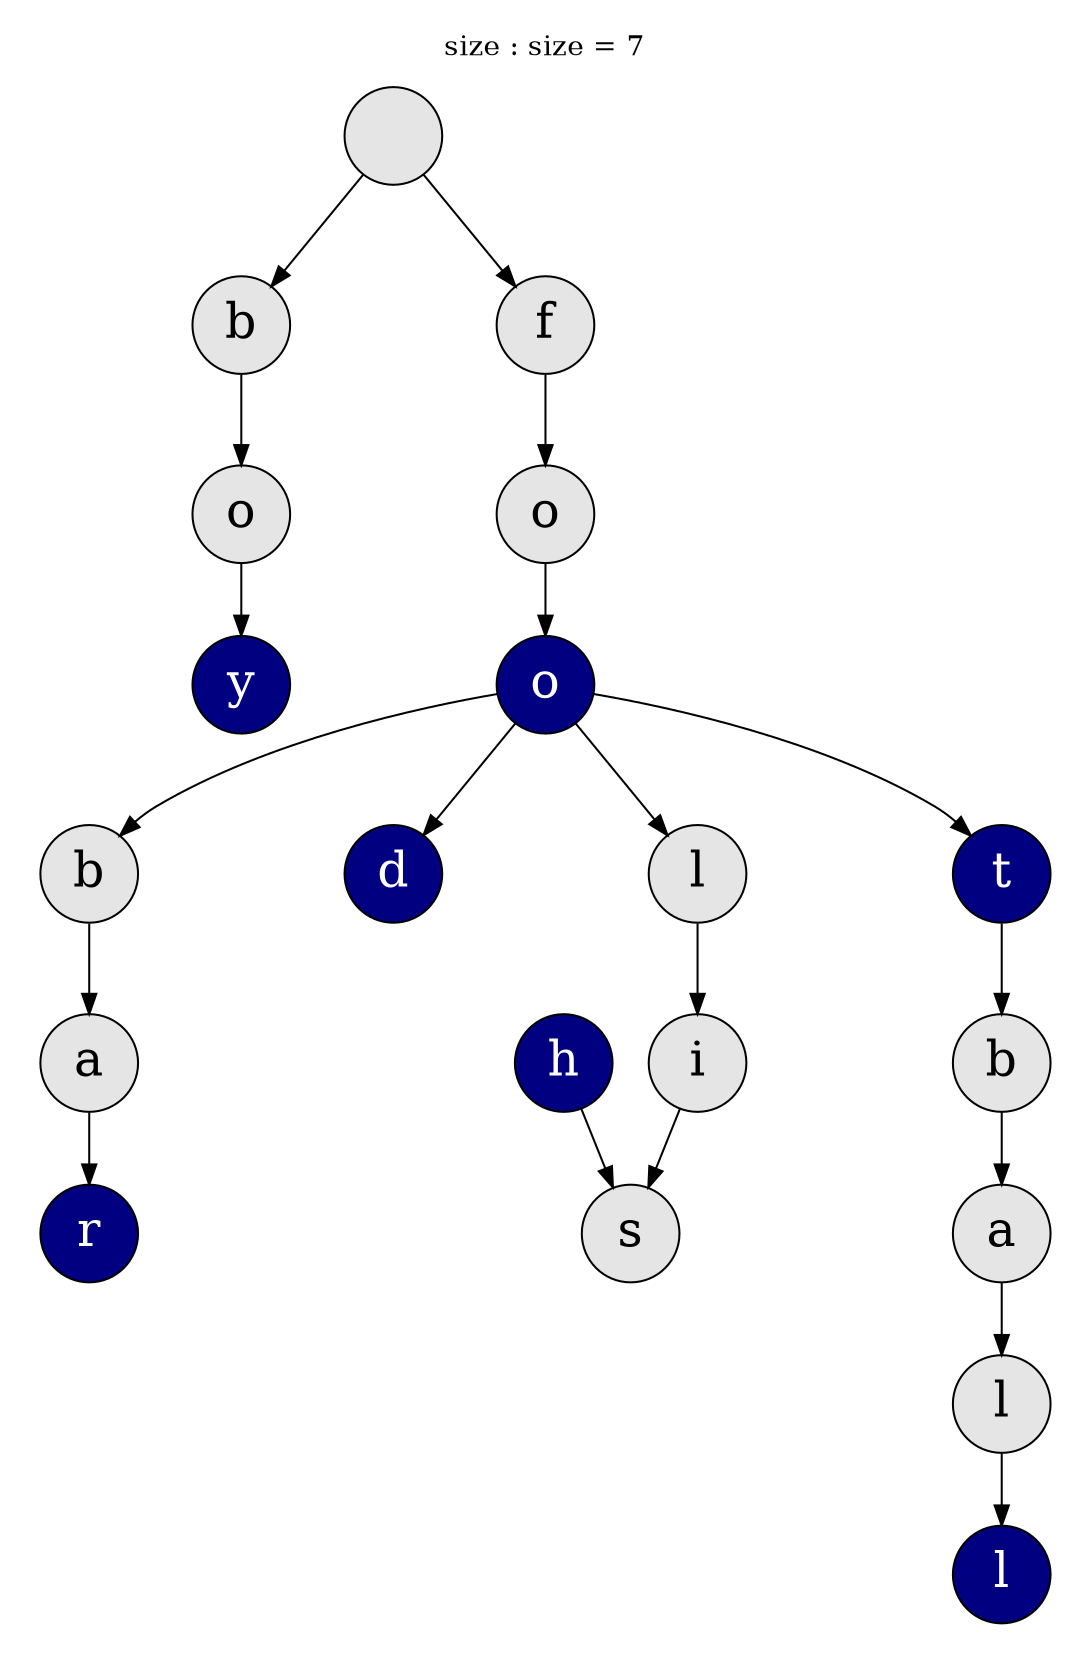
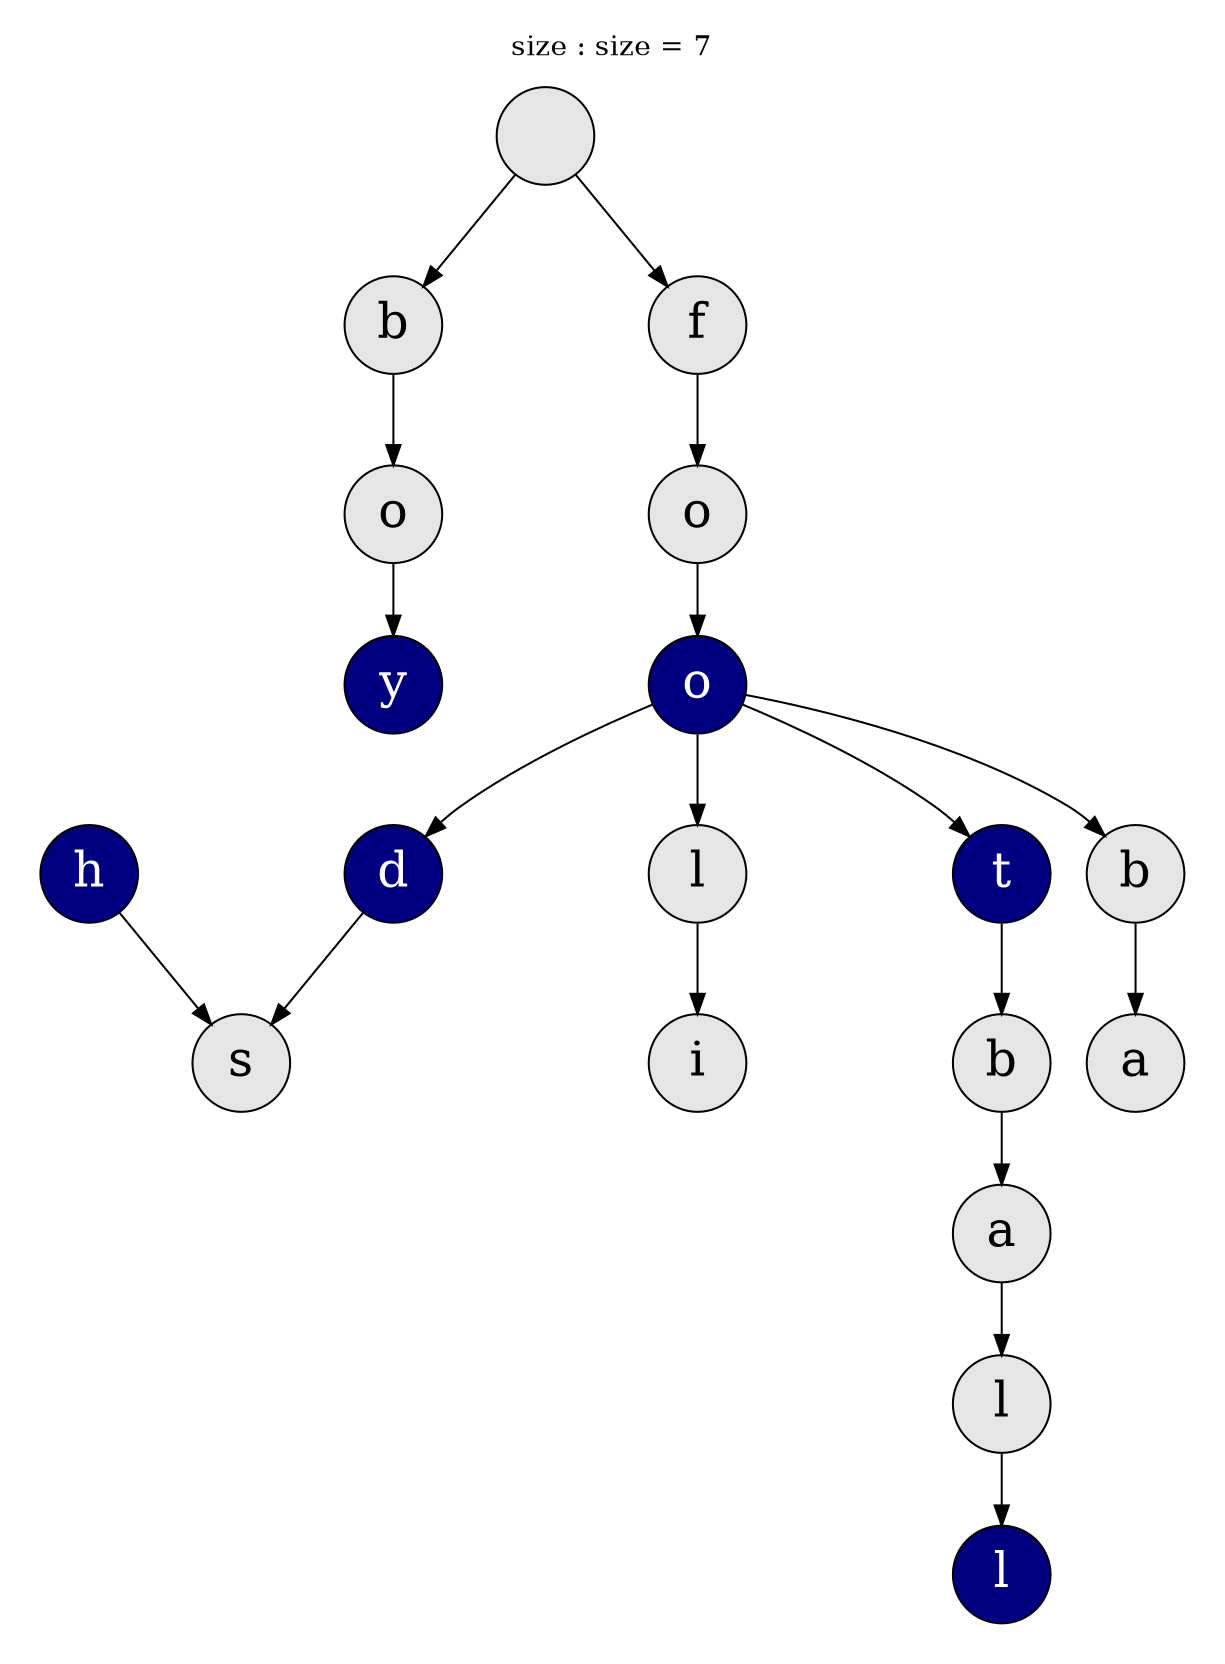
edge "i" -> "s": now "d" -> "s"
node "r": removed
